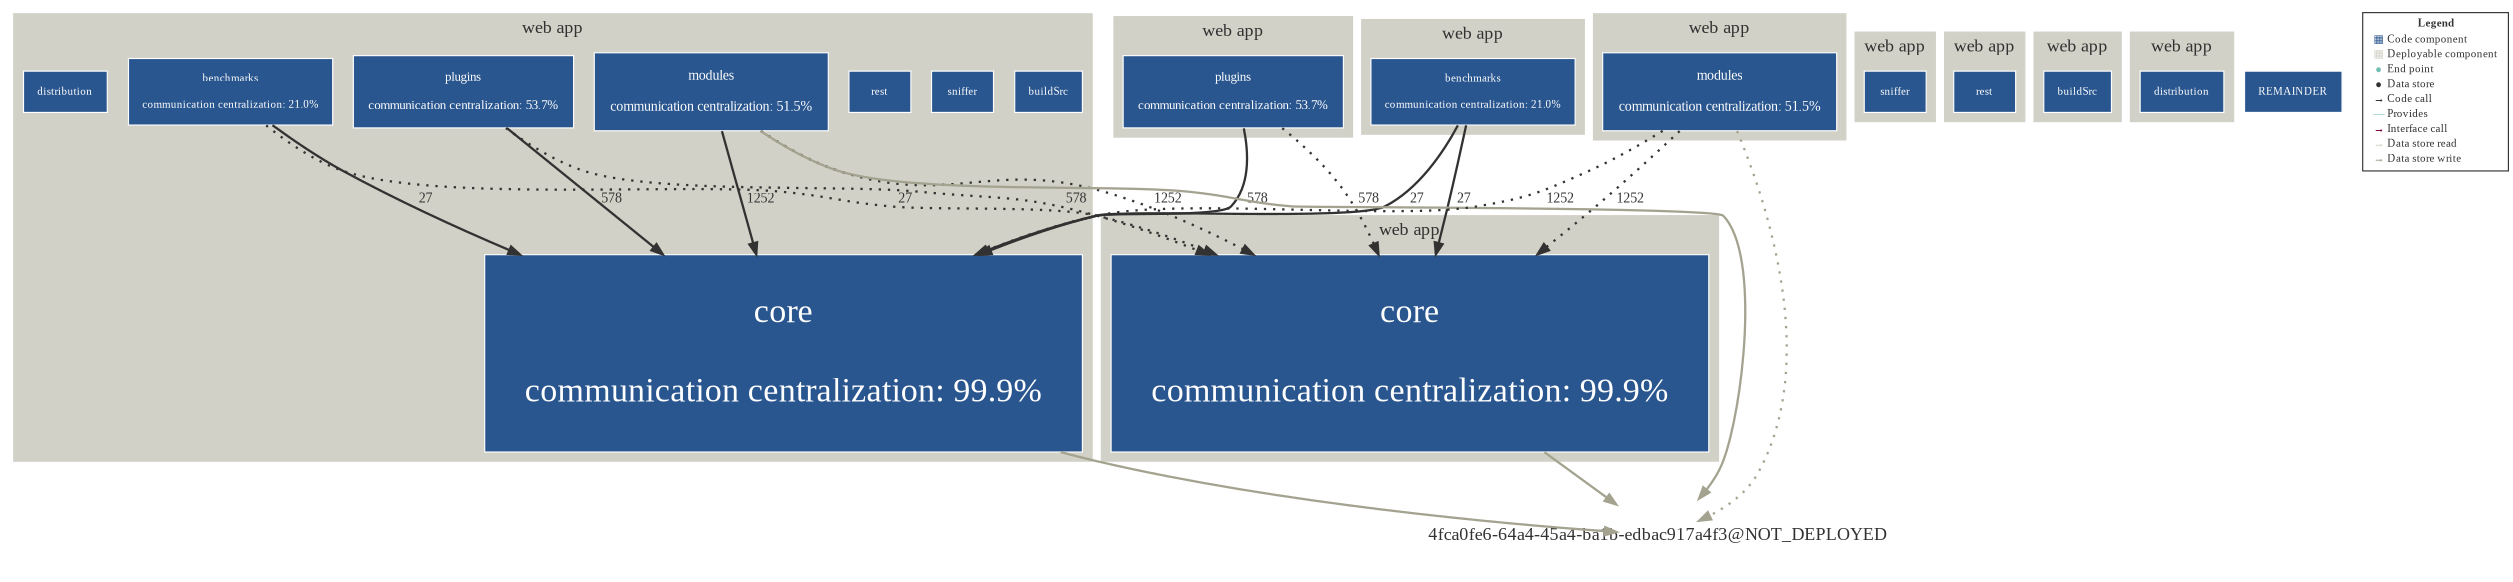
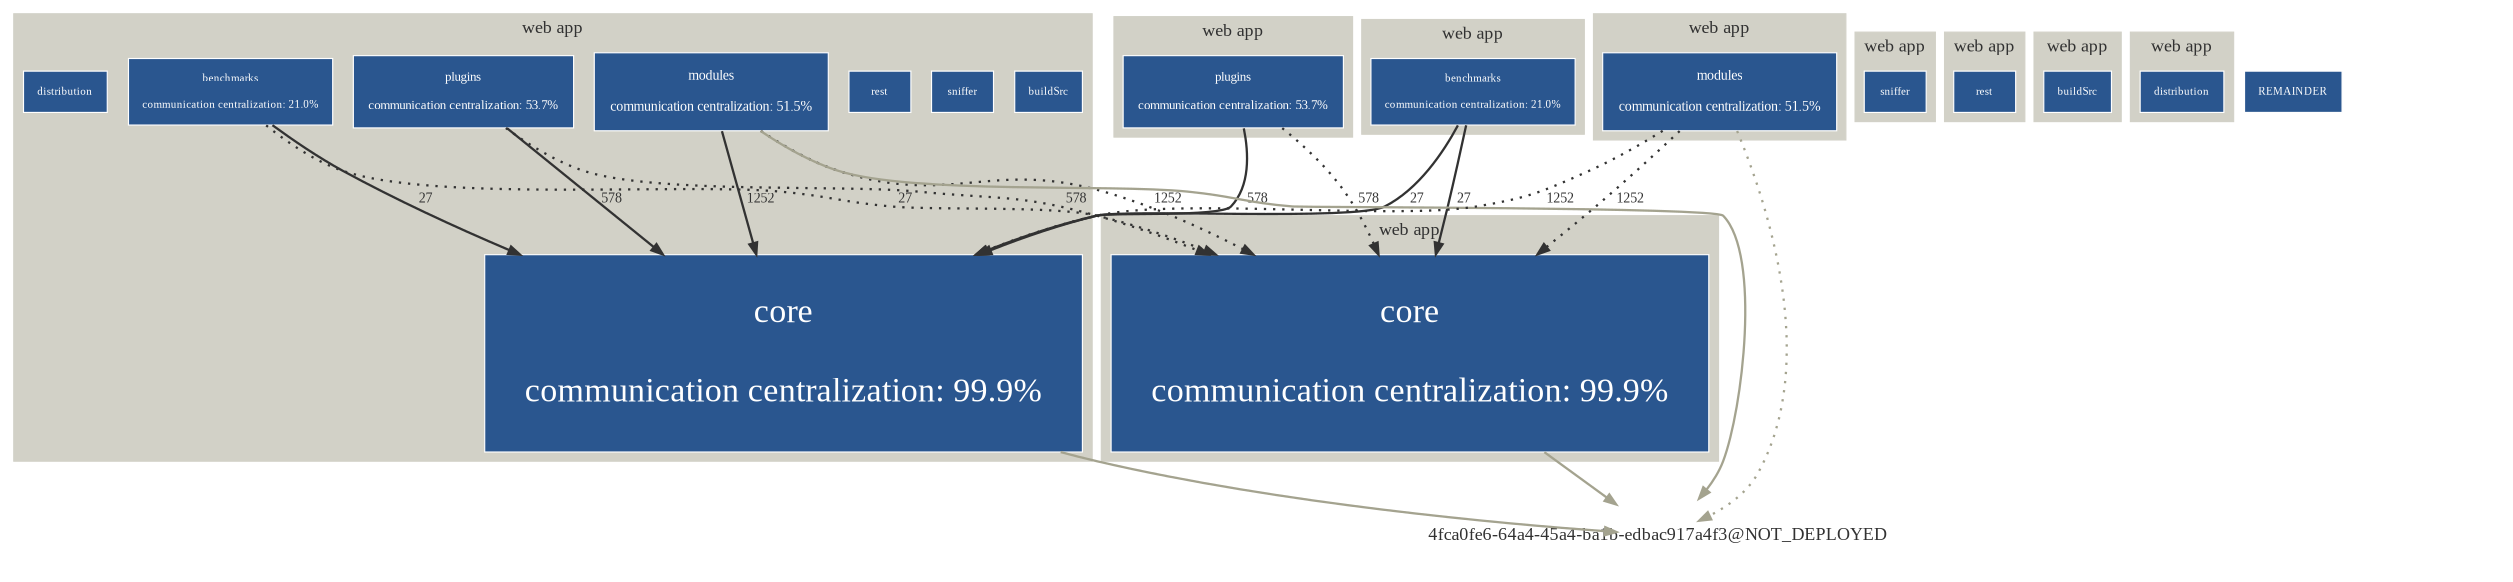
node "Legend": removed
